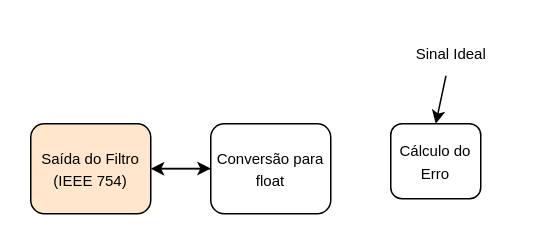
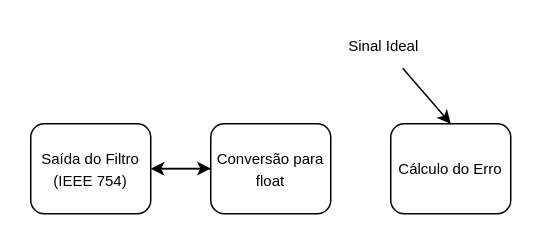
node "Sinal Ideal": moved (451, 53) -> (383, 46)
node "Cálculo do Erro": size 90x75 -> 120x90
node "Saída do Filtro (IEEE 754)": fillcolor #ffe6cc -> #ffffff
